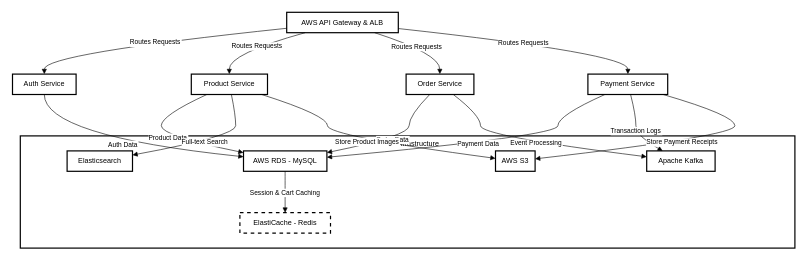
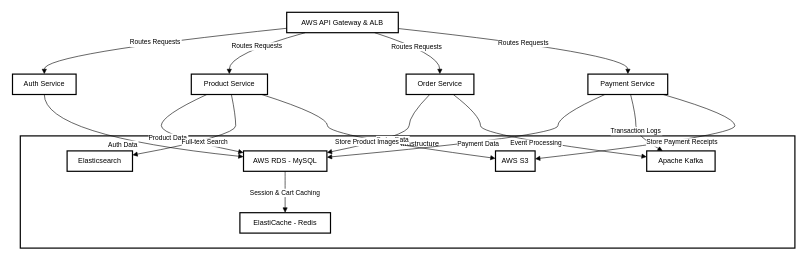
node "ElastiCache - Redis": style dashed -> solid
